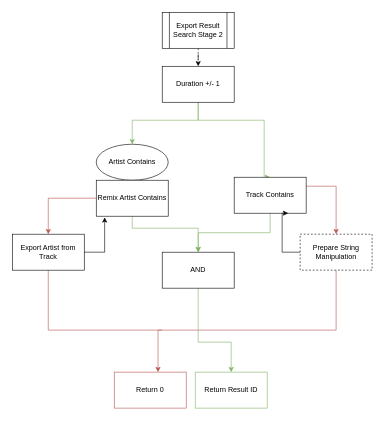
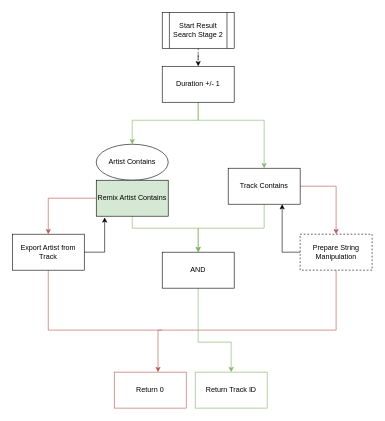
node "Export Result Search Stage 2": label "Export Result Search Stage 2" -> "Start Result Search Stage 2"
node "Track Contains": moved (270, 195) -> (264, 186)
node "Remix Artist Contains": fillcolor #ffffff -> #d5e8d4
node "Return Result ID": label "Return Result ID" -> "Return Track ID"
